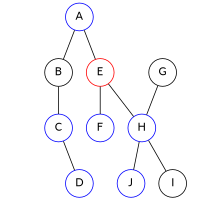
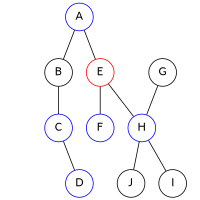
node "J": color blue -> black
